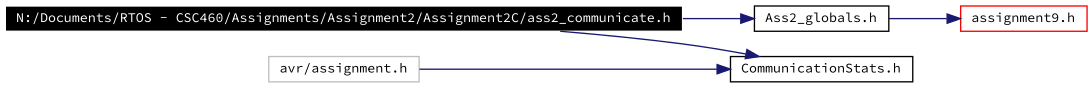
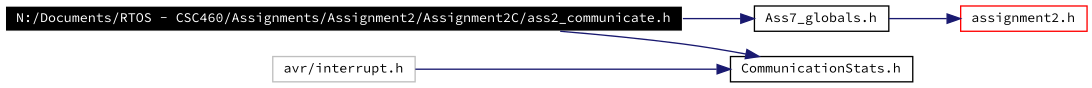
node "Ass2_globals.h": label "Ass2_globals.h" -> "Ass7_globals.h"
node "assignment9.h": label "assignment9.h" -> "assignment2.h"
node "avr/assignment.h": label "avr/assignment.h" -> "avr/interrupt.h"
